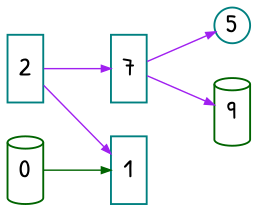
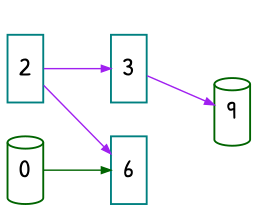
node "5": removed
node "7": label "7" -> "3"
node "1": label "1" -> "6"
